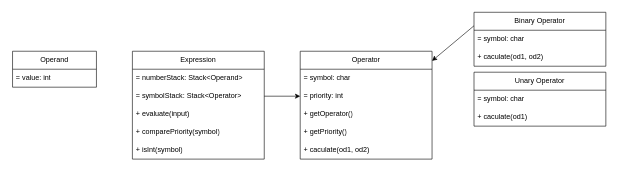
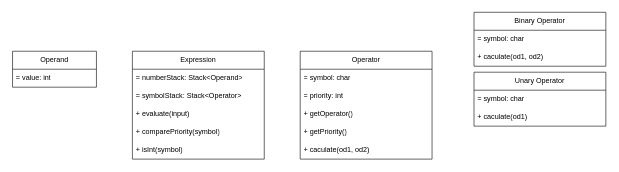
edge "Binary Operator" -> "Operator": removed
edge "= symbolStack: Stack<Operator>" -> "= priority: int": removed
